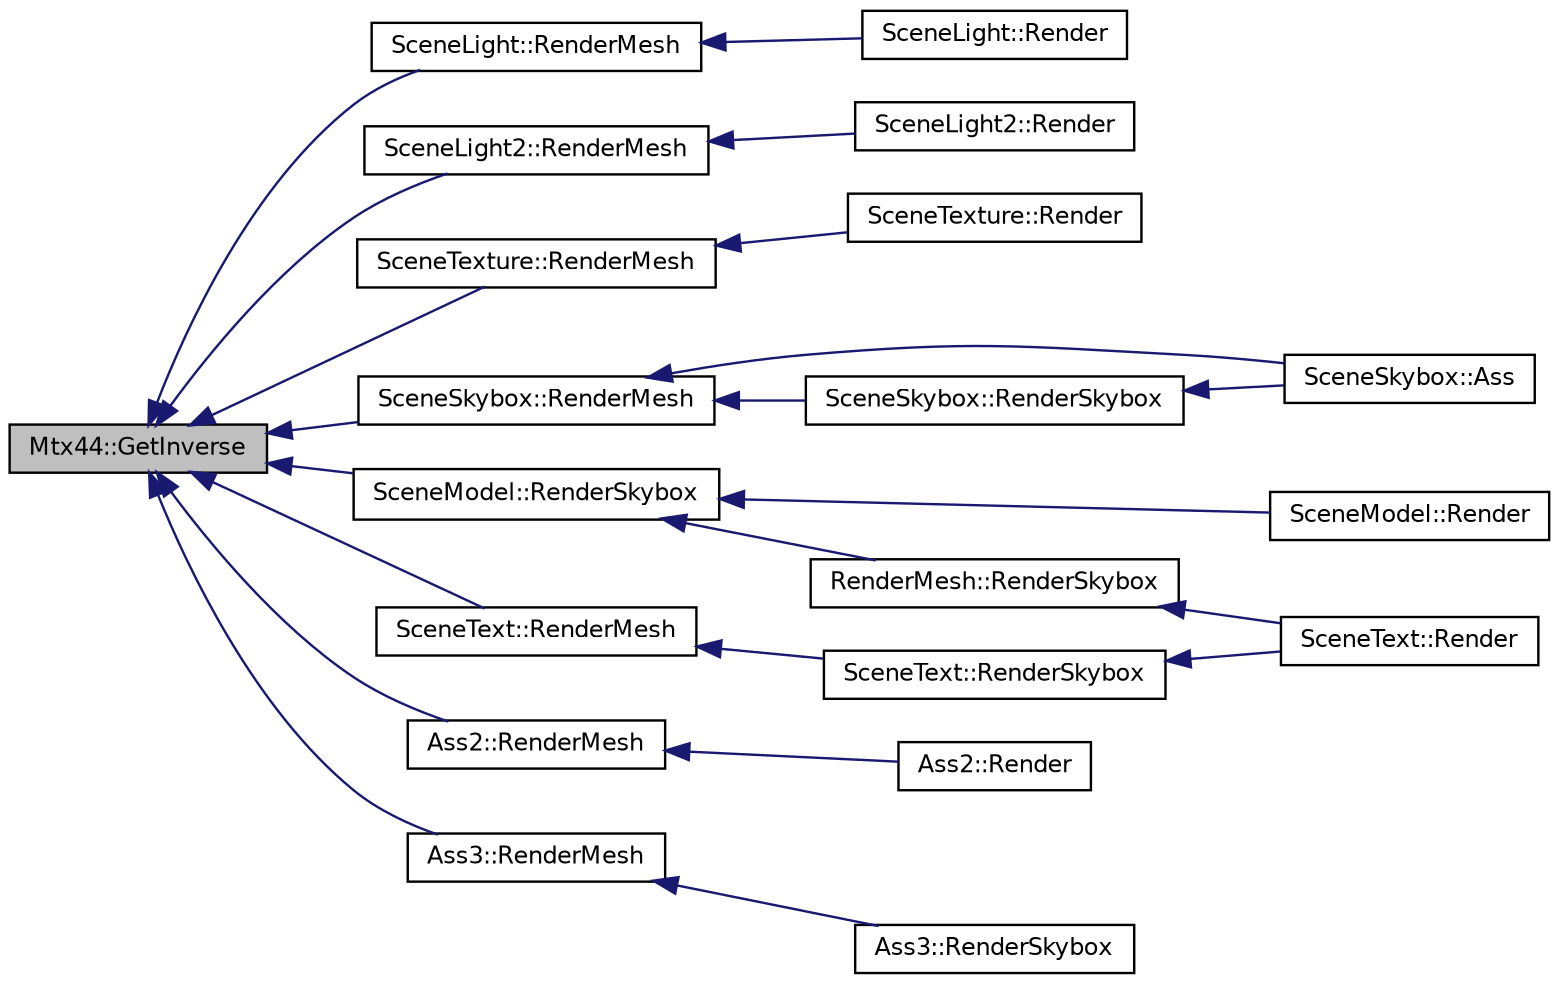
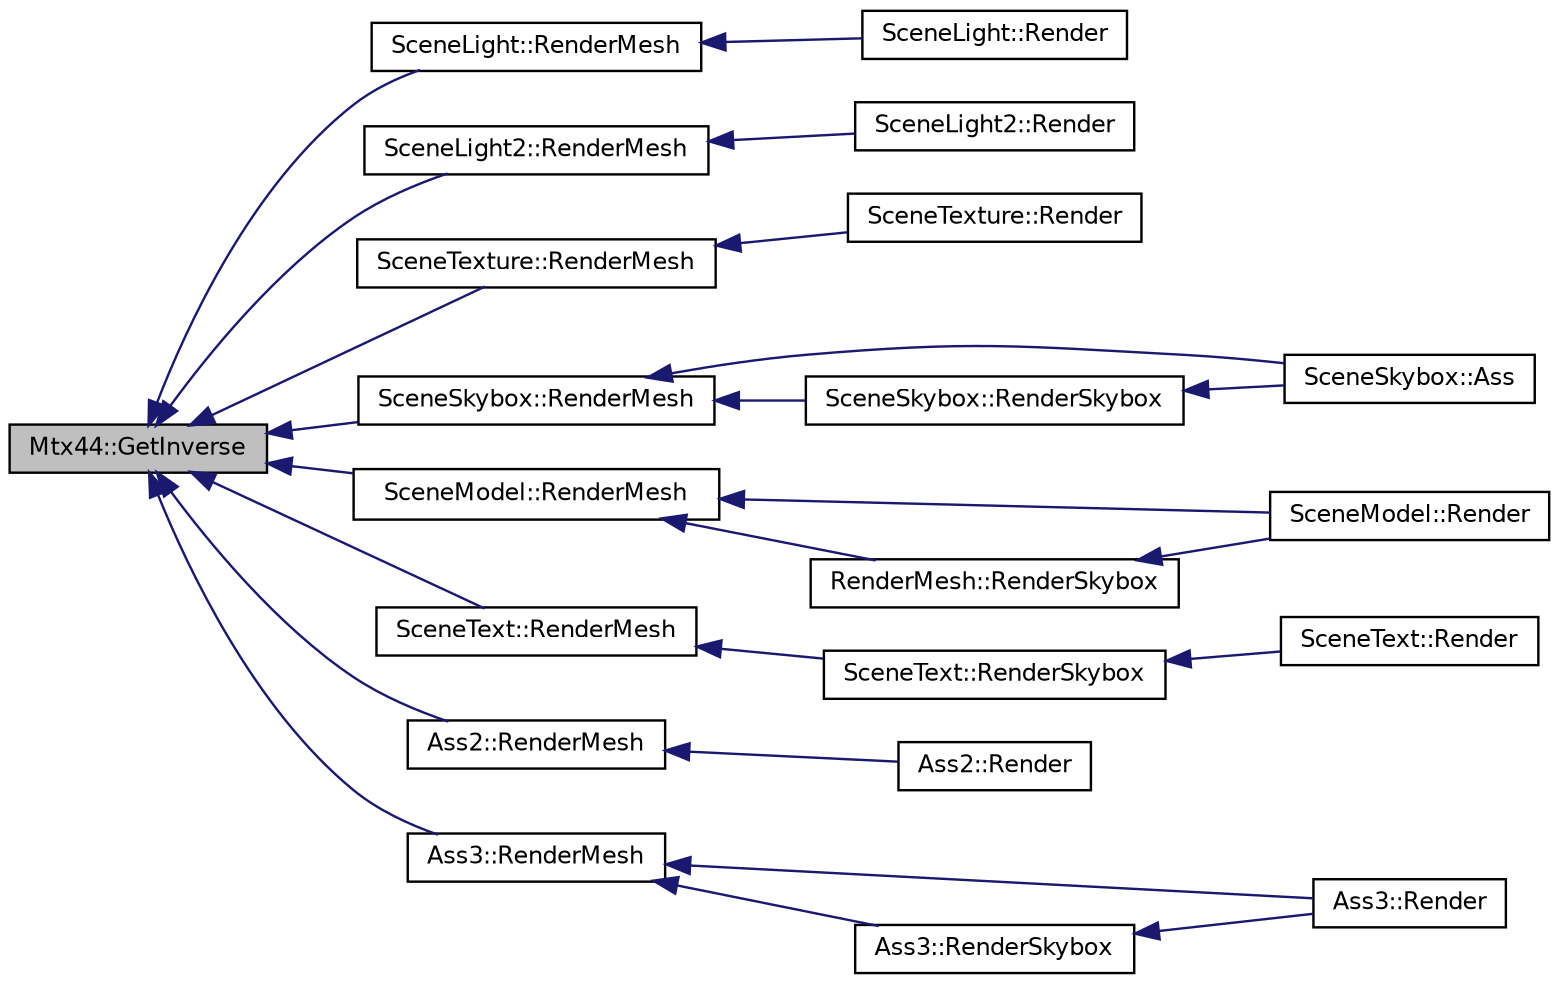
node "SceneModel::RenderSkybox": label "SceneModel::RenderSkybox" -> "SceneModel::RenderMesh"
edge "SceneText::Render" -> "RenderMesh::RenderSkybox": now "SceneModel::Render" -> "RenderMesh::RenderSkybox"
node "Ass3::Render": added
